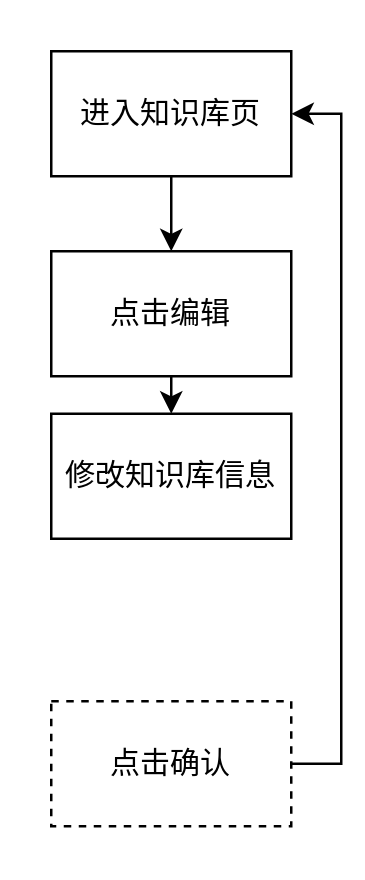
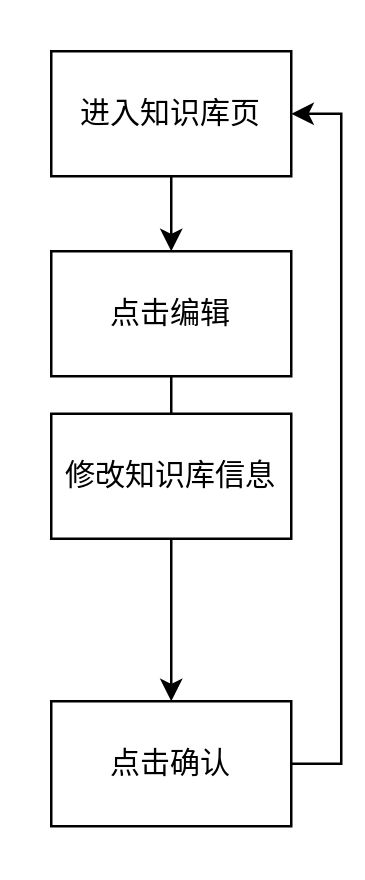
edge "点击编辑" -> "修改知识库信息": arrowhead classic -> none
edge "修改知识库信息" -> "点击确认": added
node "点击确认": style dashed -> solid
